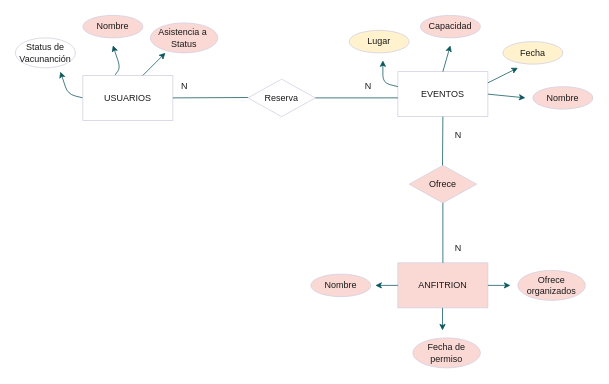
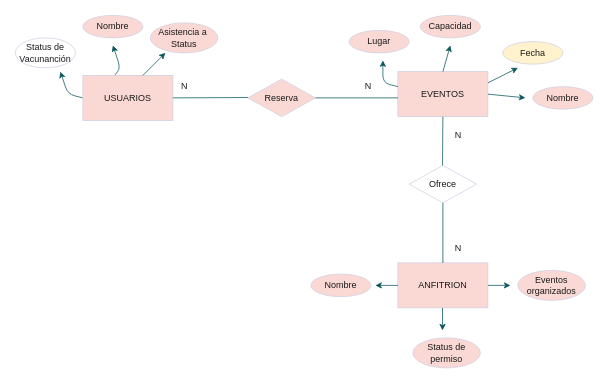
node "Lugar": fillcolor #fff2cc -> #fad9d5
node "EVENTOS": fillcolor #ffffff -> #fad9d5
node "USUARIOS": fillcolor #ffffff -> #fad9d5
node "Reserva": fillcolor #ffffff -> #fad9d5
node "Ofrece": fillcolor #fad9d5 -> #ffffff
node "Ofrece organizados": label "Ofrece organizados" -> "Eventos organizados"
node "Fecha de permiso": label "Fecha de permiso" -> "Status de permiso"
